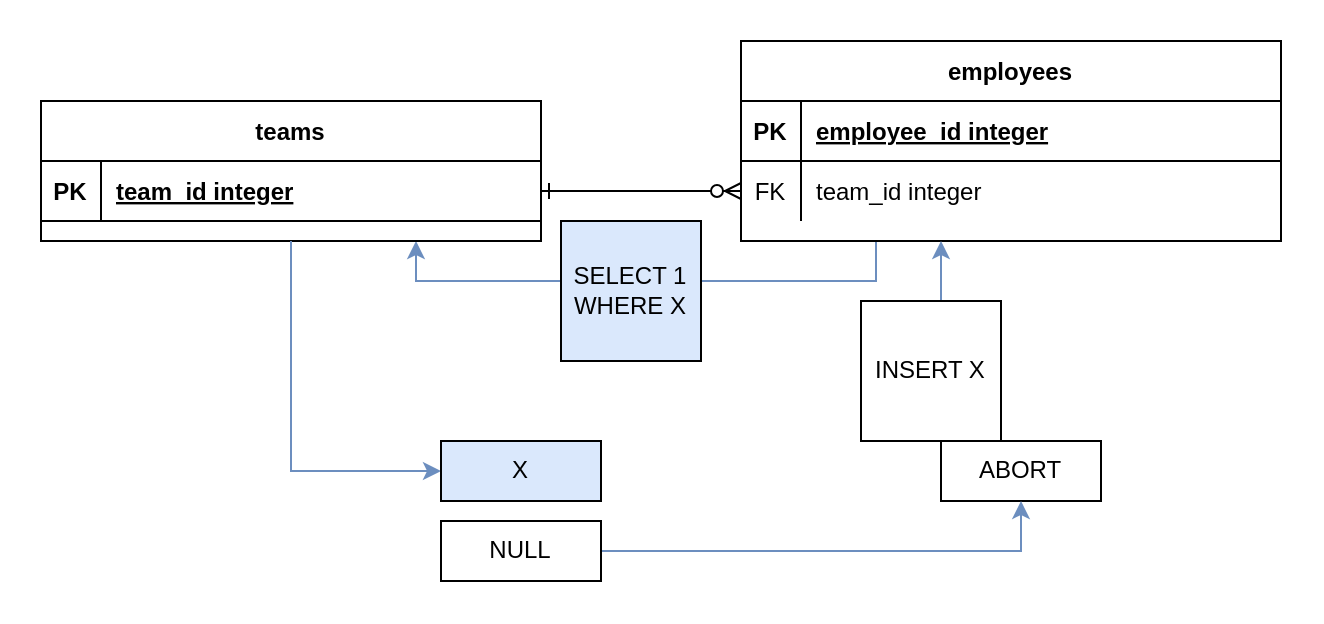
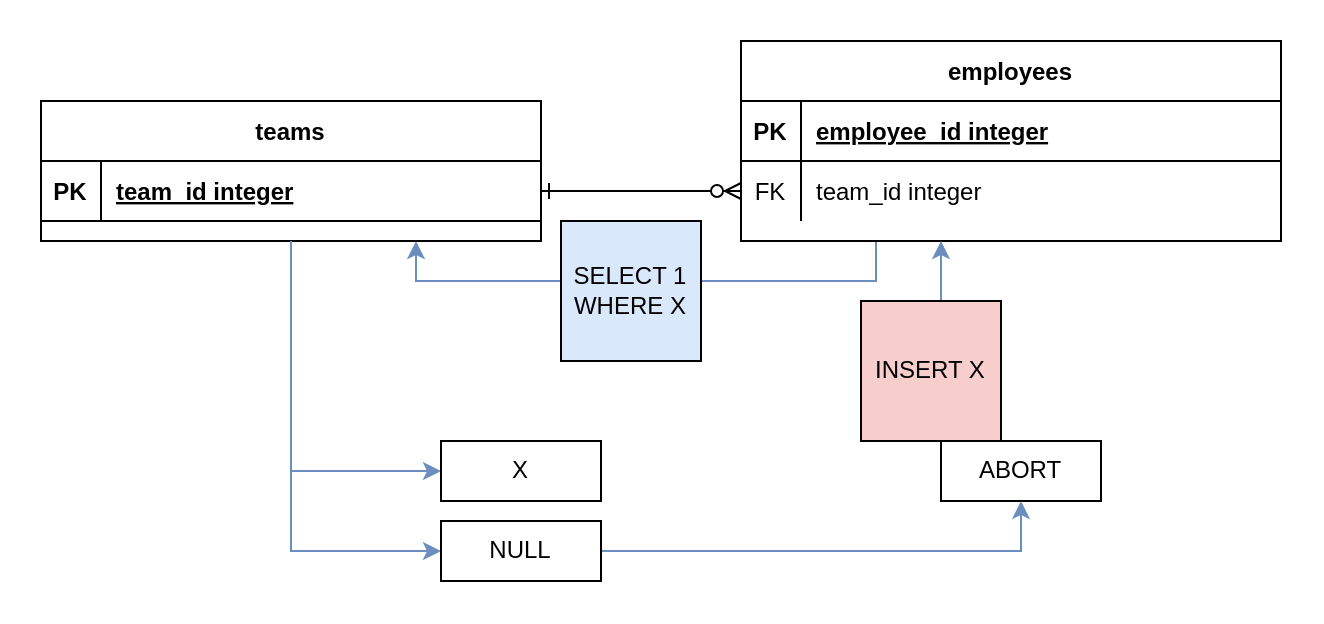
node "INSERT X": fillcolor #ffffff -> #f8cecc
node "X": fillcolor #dae8fc -> #ffffff
edge "teams" -> "NULL": added
